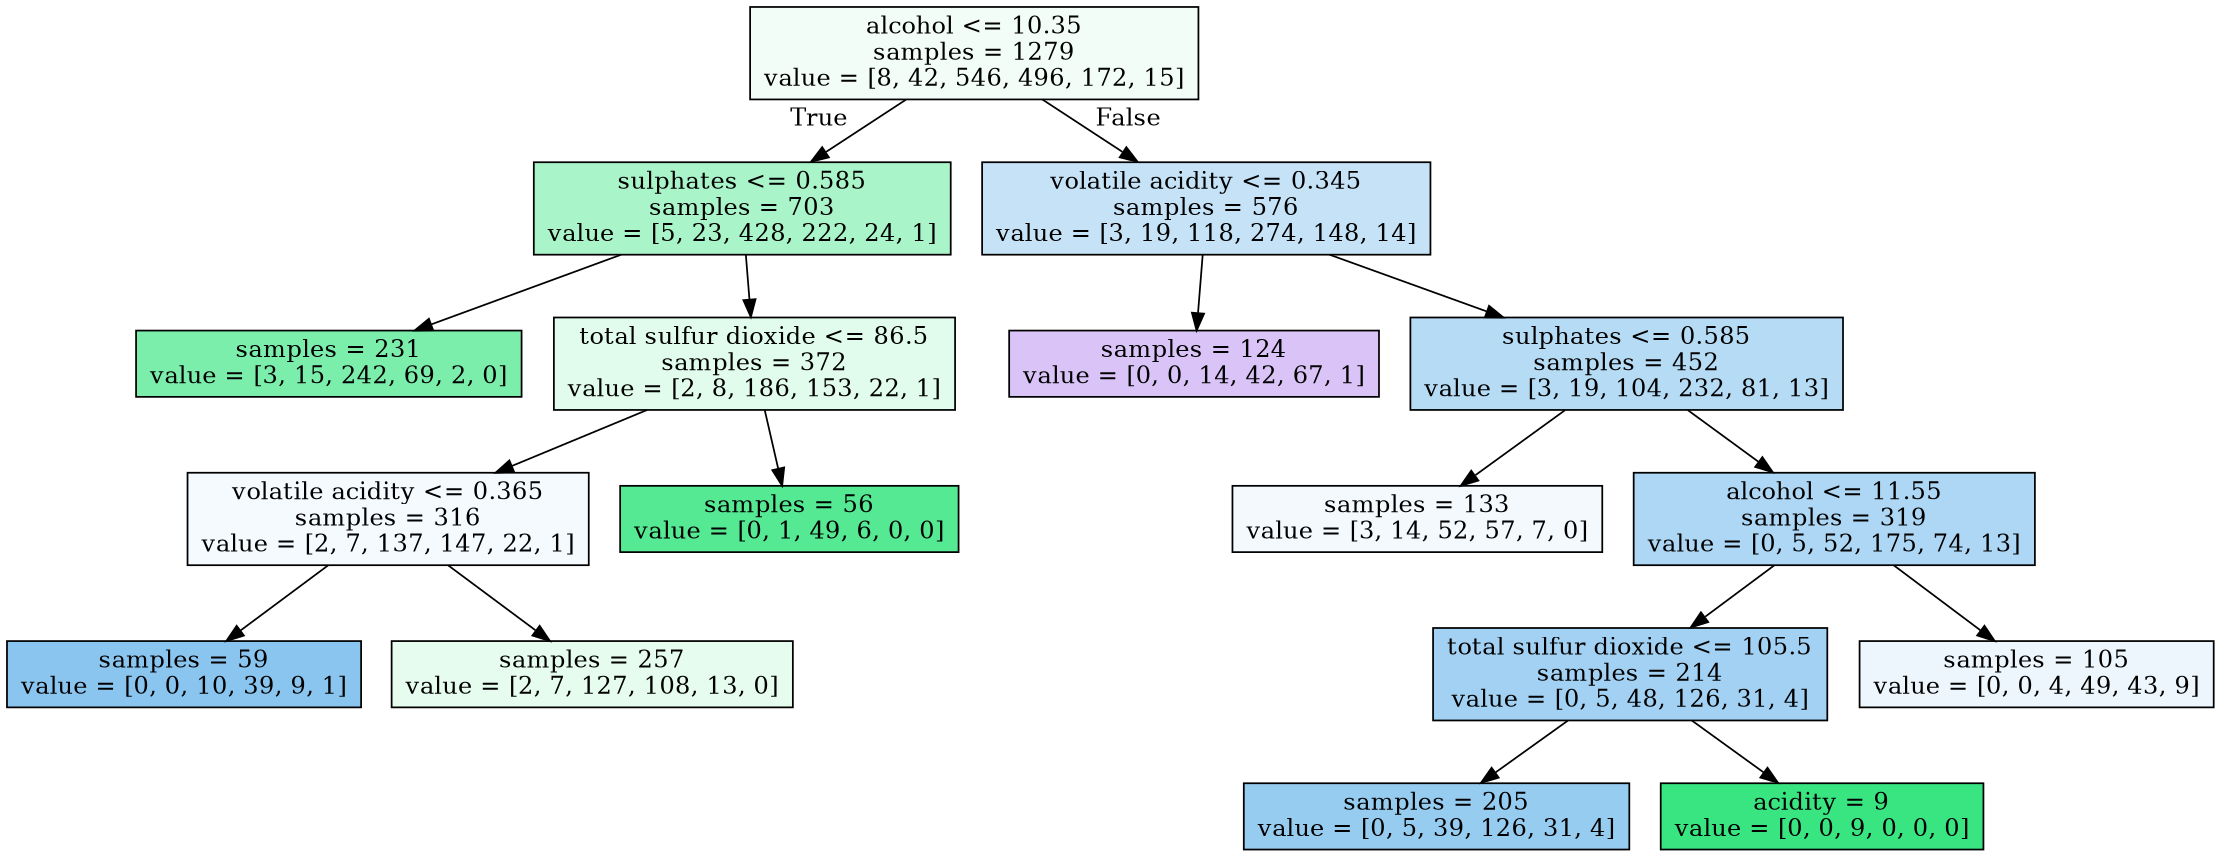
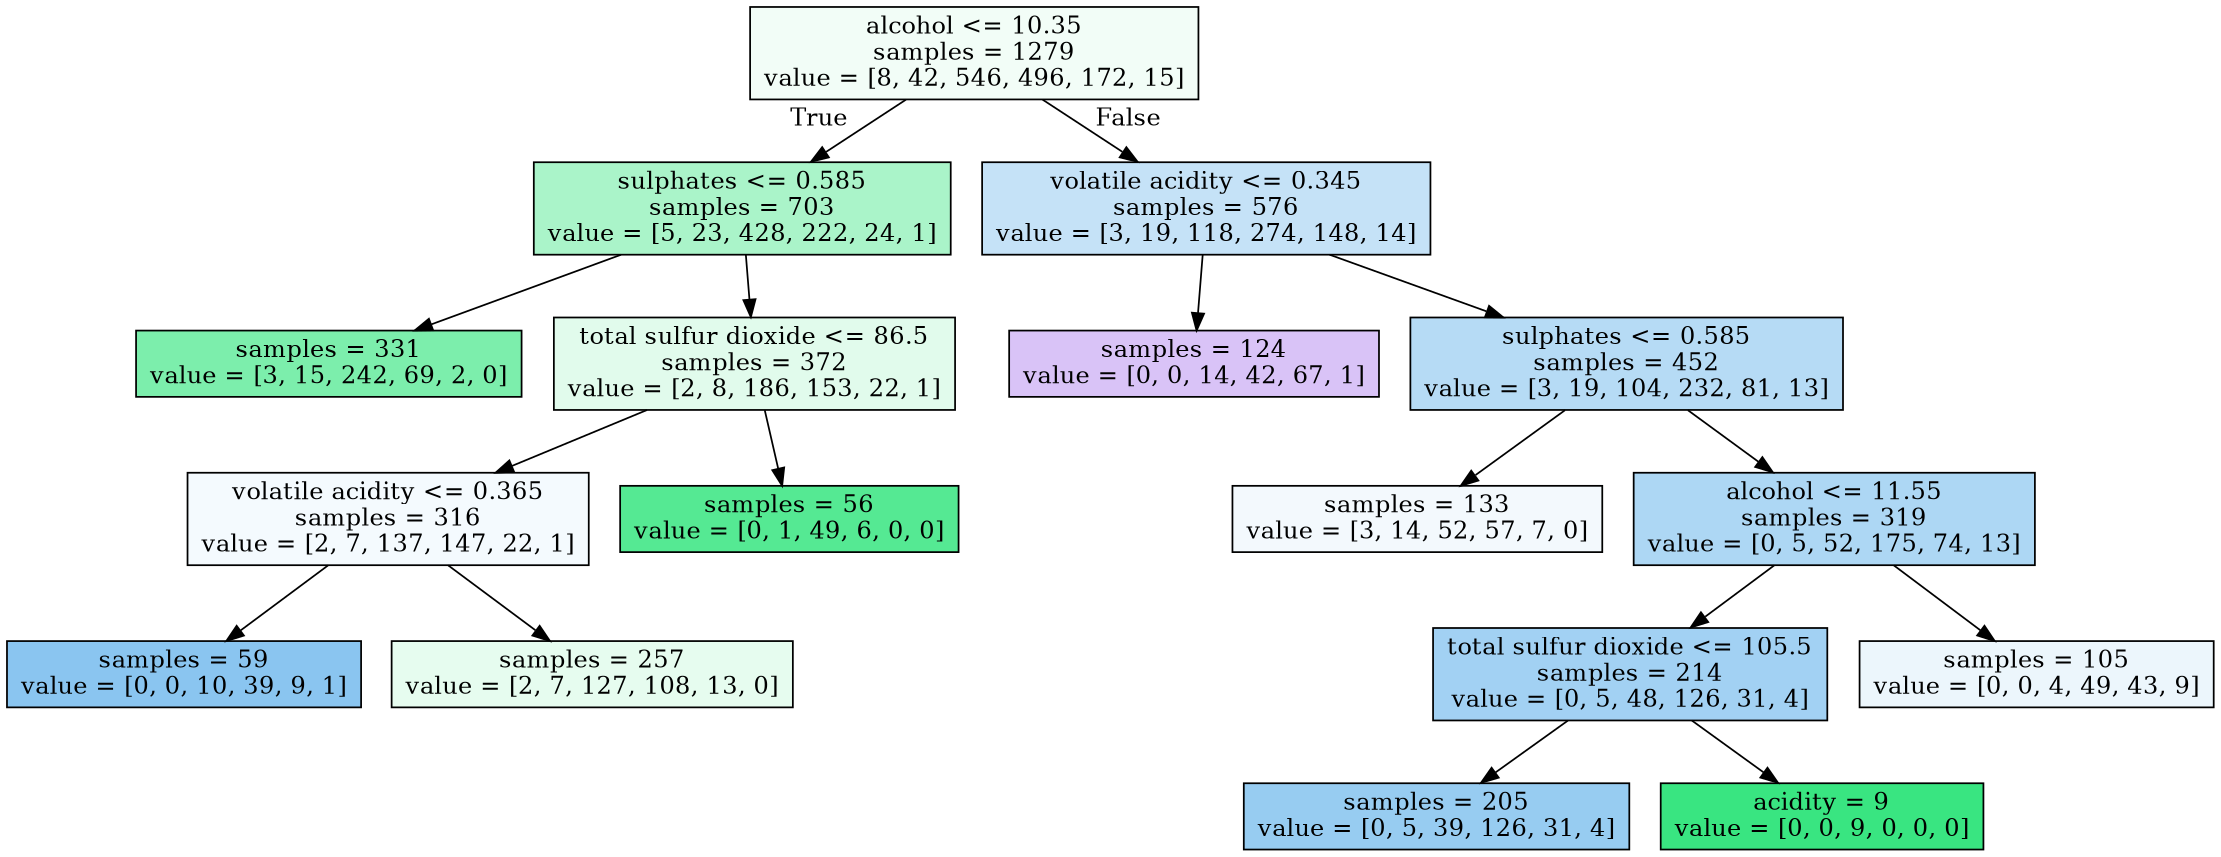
node "samples = 231 value = [3, 15, 242, 69, 2, 0]": label "samples = 231 value = [3, 15, 242, 69, 2, 0]" -> "samples = 331 value = [3, 15, 242, 69, 2, 0]"
